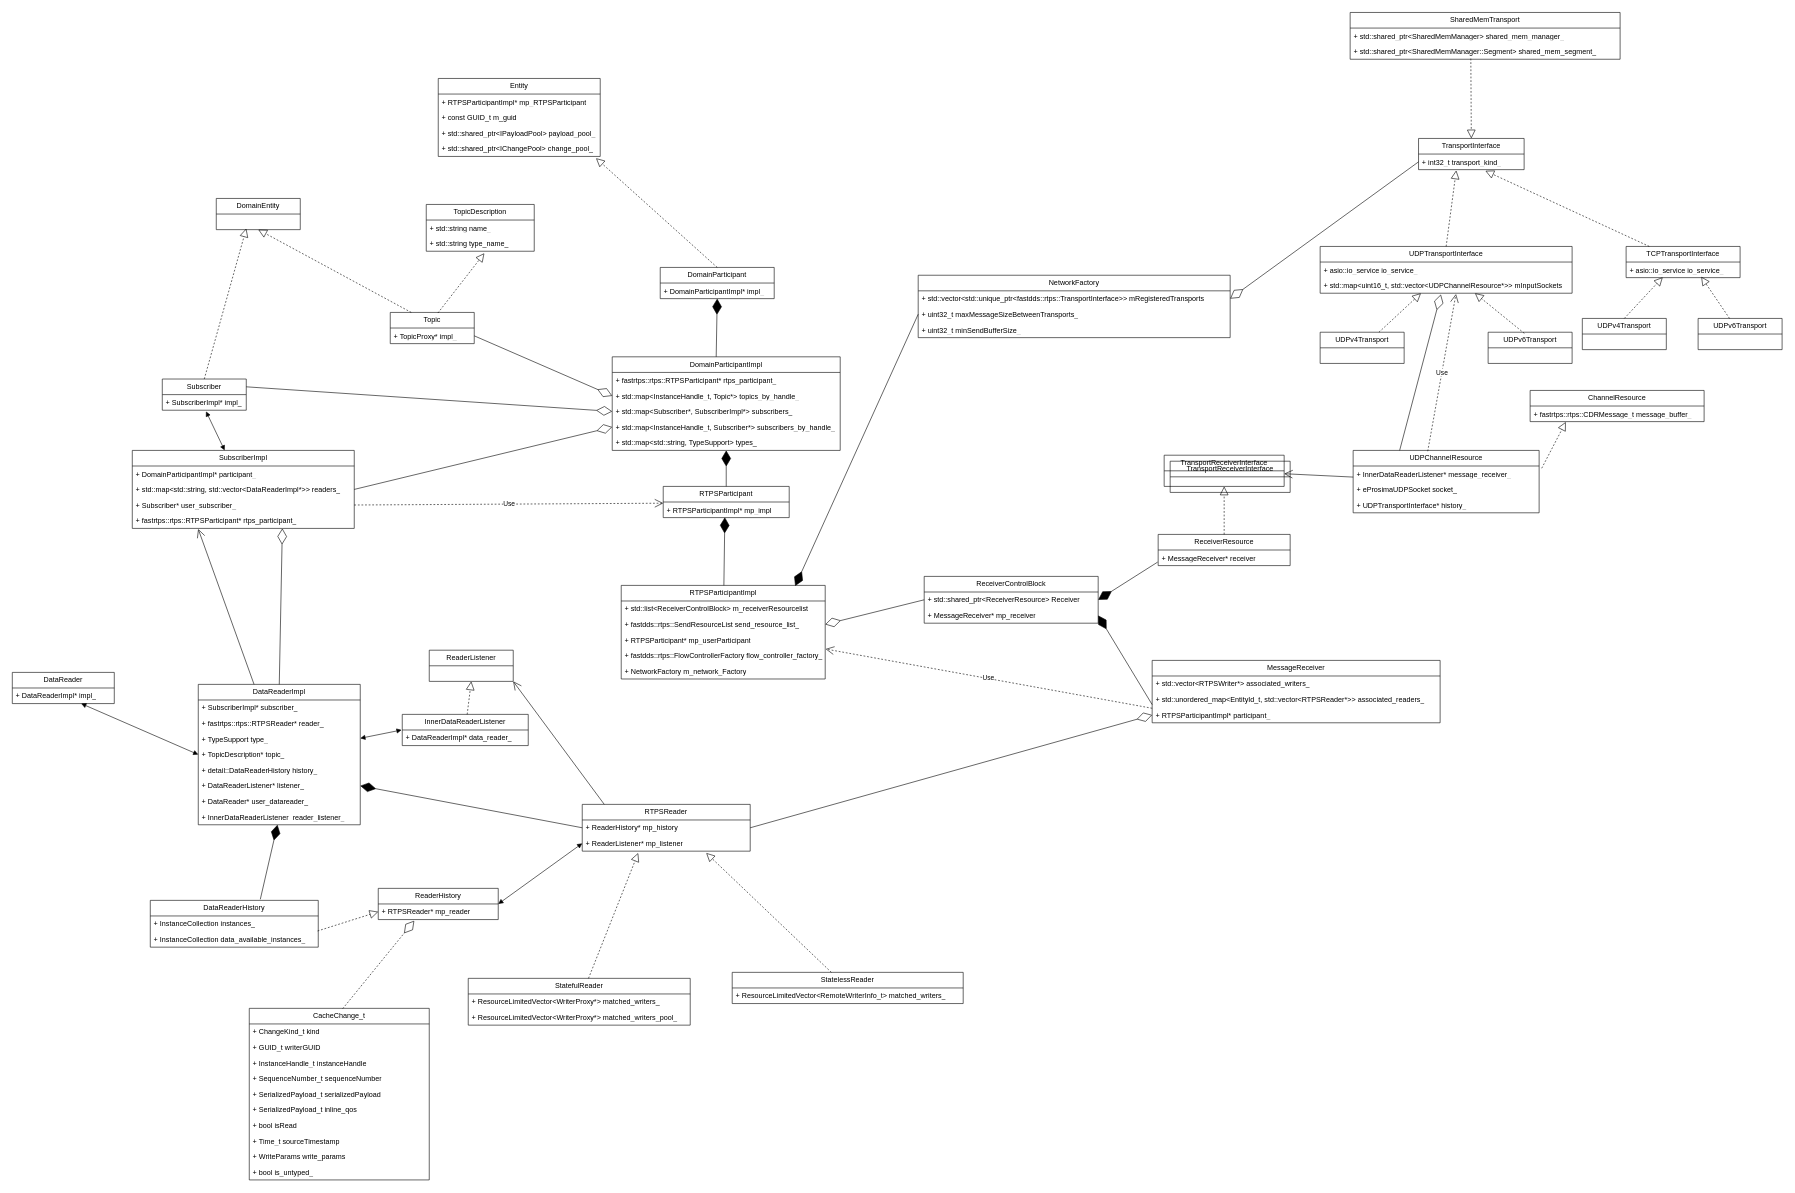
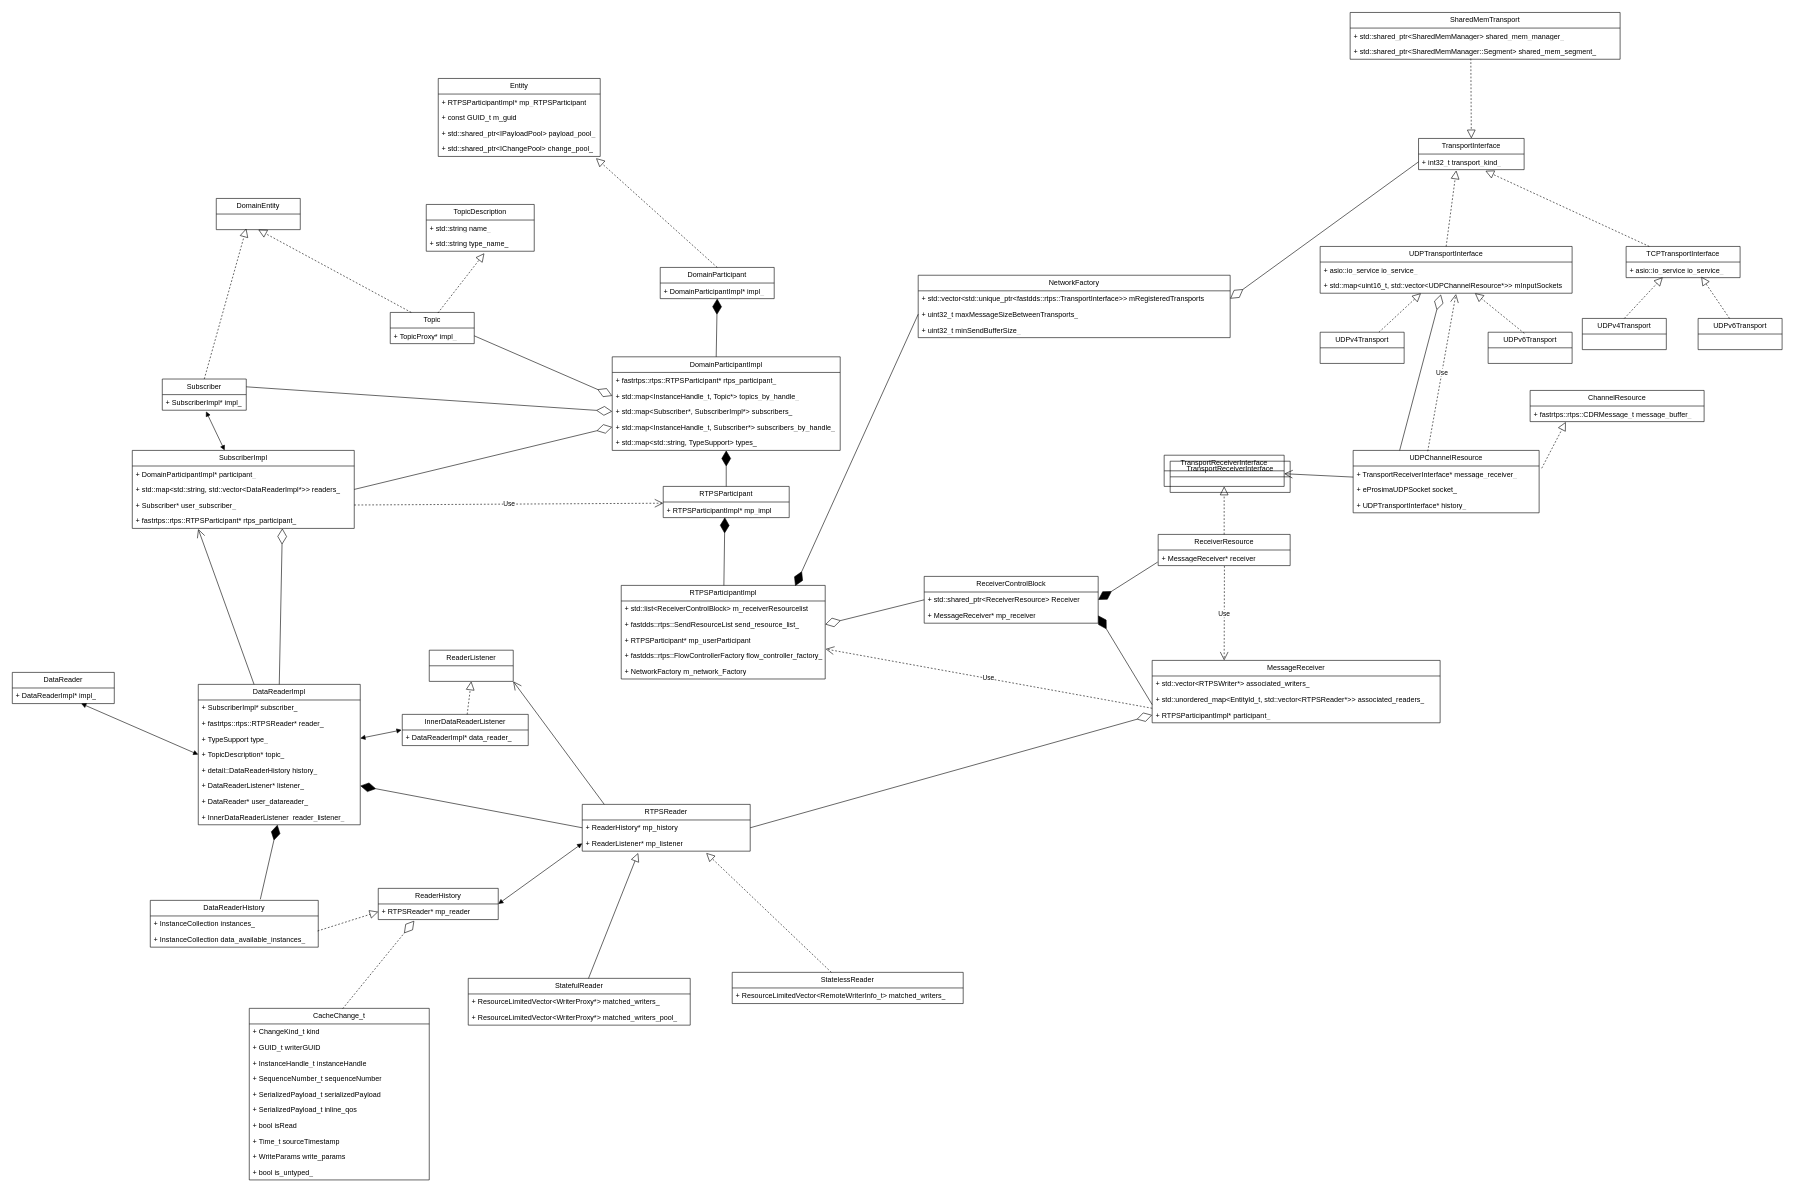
node "+ InnerDataReaderListener* message_receiver_": label "+ InnerDataReaderListener* message_receiver_" -> "+ TransportReceiverInterface* message_receiver_"
edge "+ MessageReceiver* receiver" -> "MessageReceiver": added, label "Use"
edge "StatefulReader" -> "+ ReaderListener* mp_listener": style dashed -> solid
